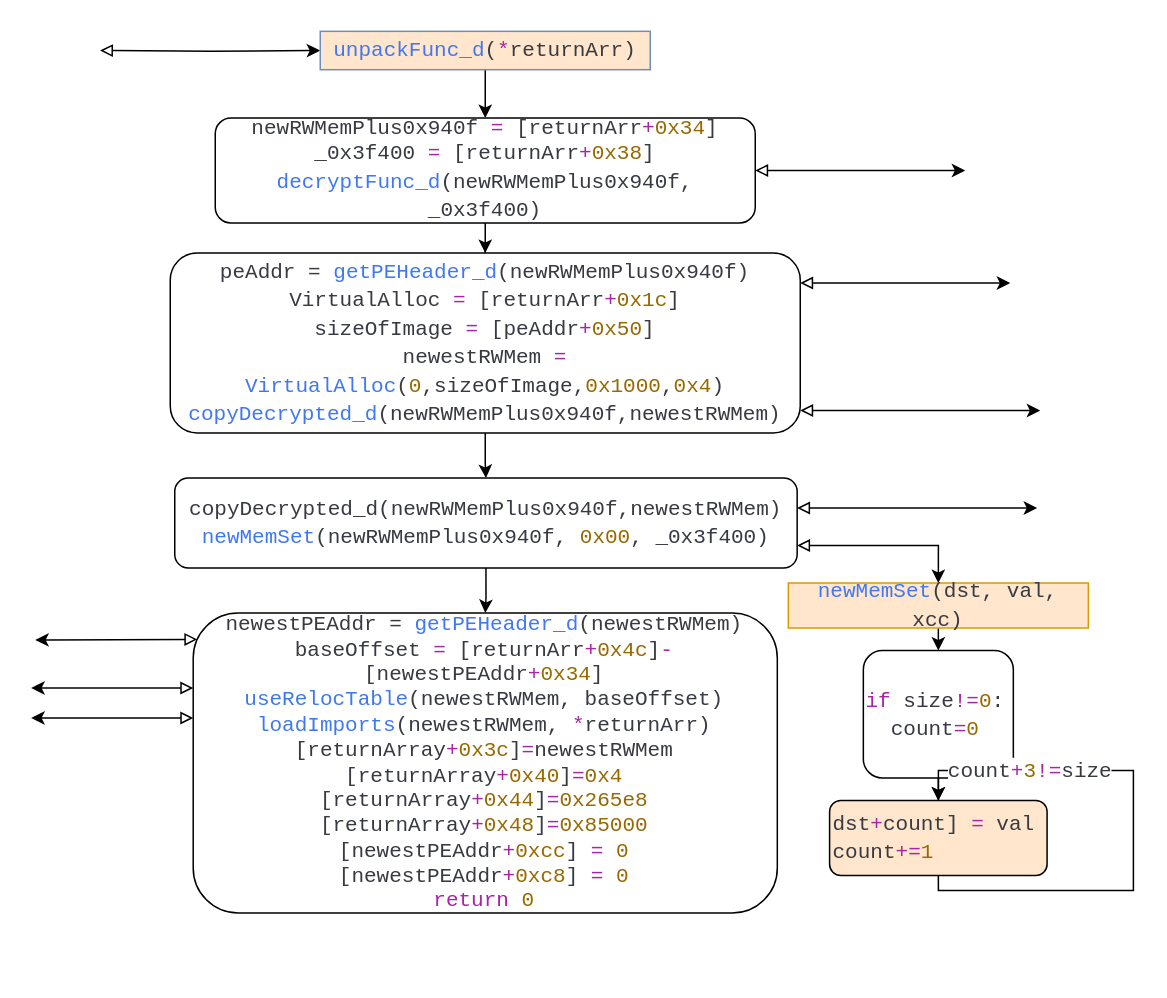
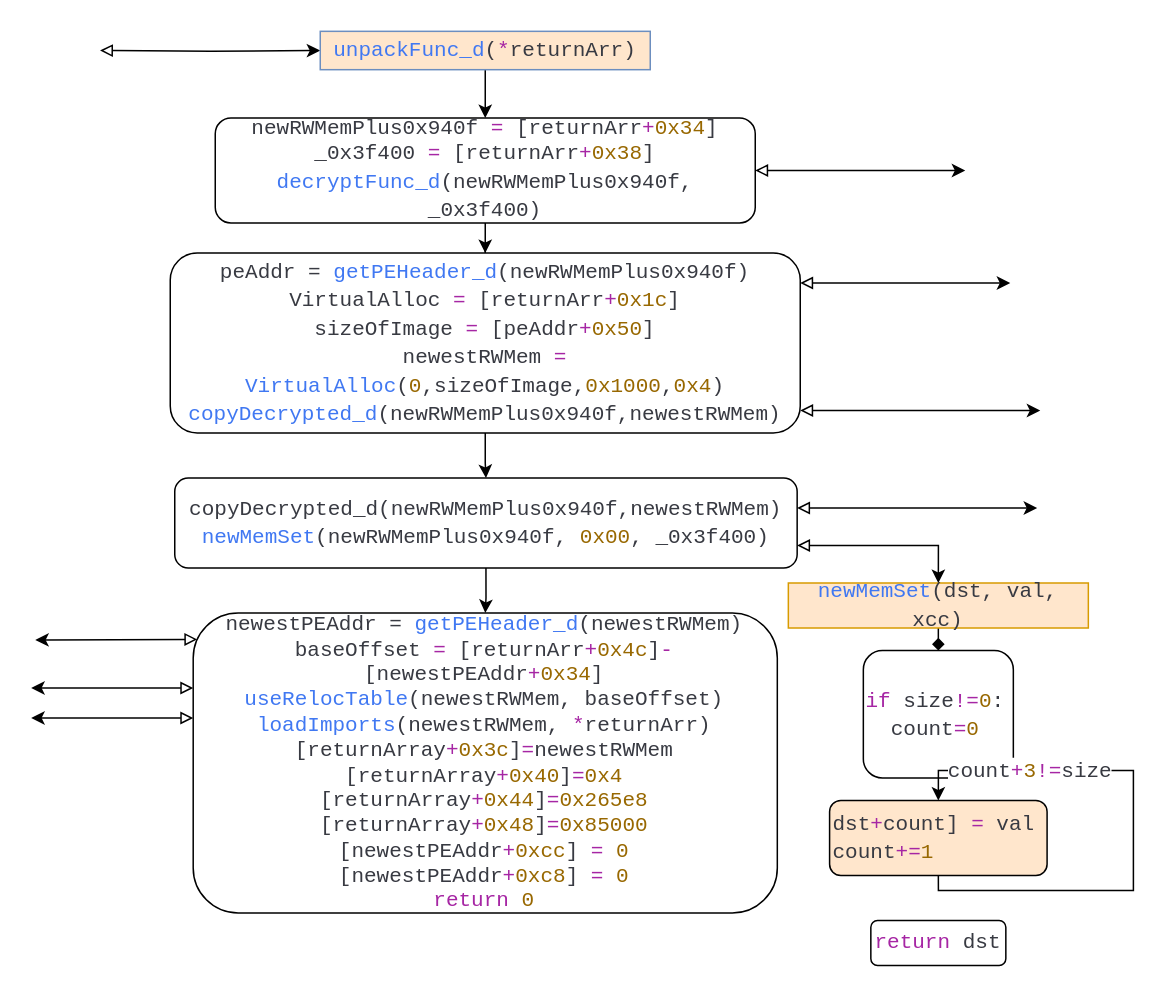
edge "newMemSet(dst, val, xcc)" -> "if size!=0: count=0": arrowhead classic -> diamond
edge "if size!=0: count=0" -> "dst+count] = val count+=1": removed
node "return dst": added
